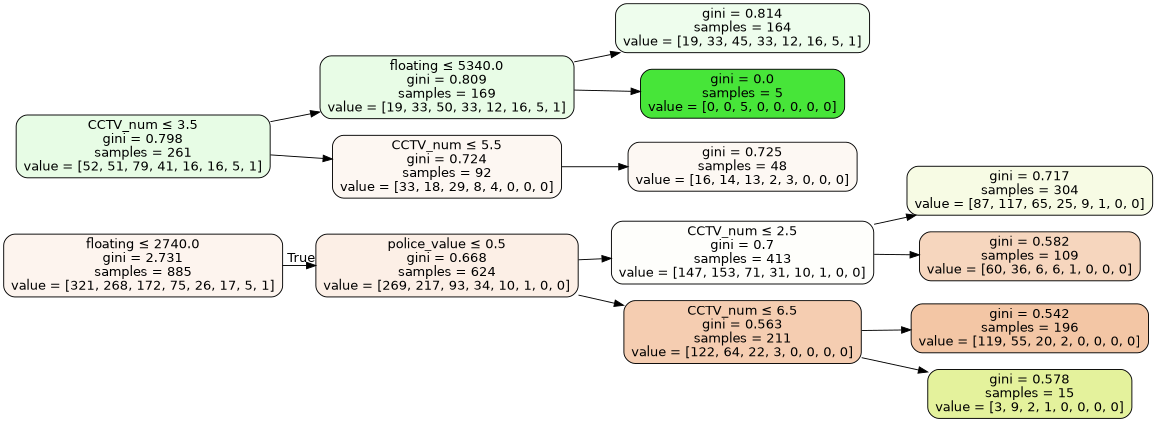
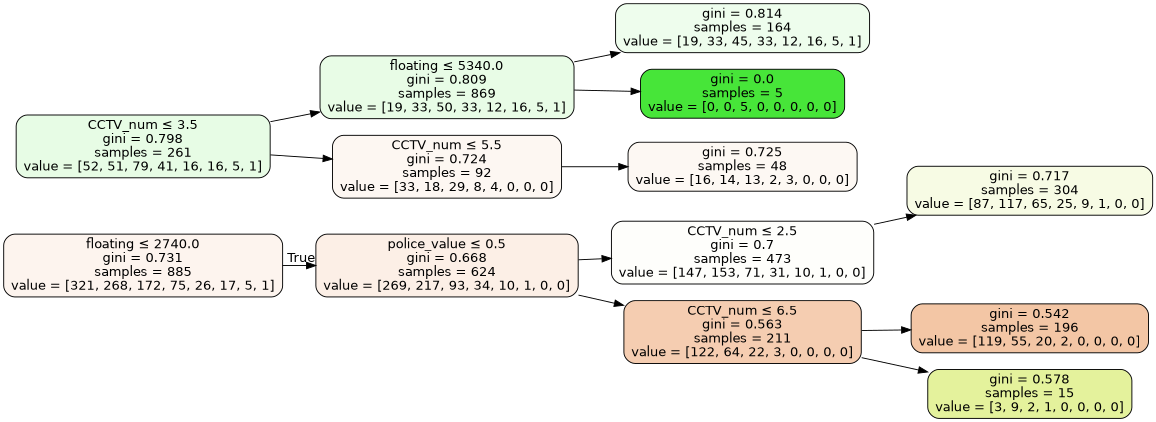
node "floating ≤ 5340.0": text "samples = 169" -> "samples = 869"
node "gini = 0.582": removed
node "floating ≤ 2740.0": text "gini = 2.731" -> "gini = 0.731"
node "CCTV_num ≤ 2.5": text "samples = 413" -> "samples = 473"
